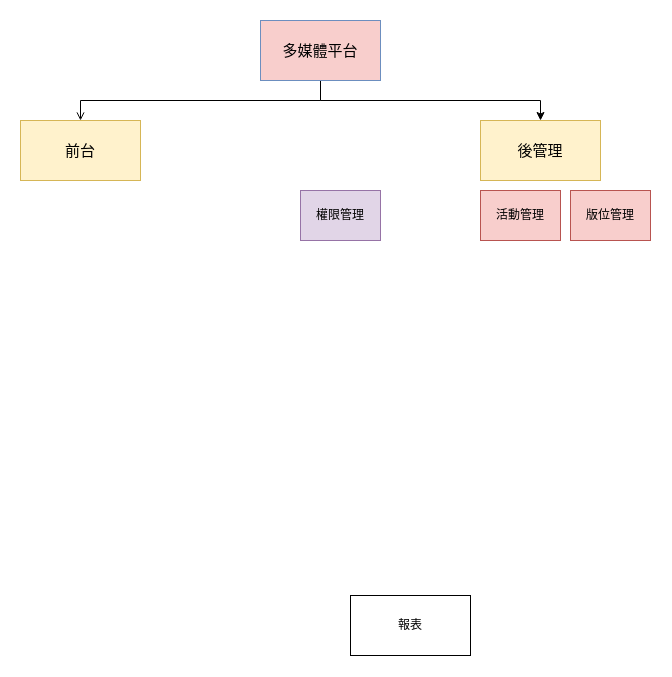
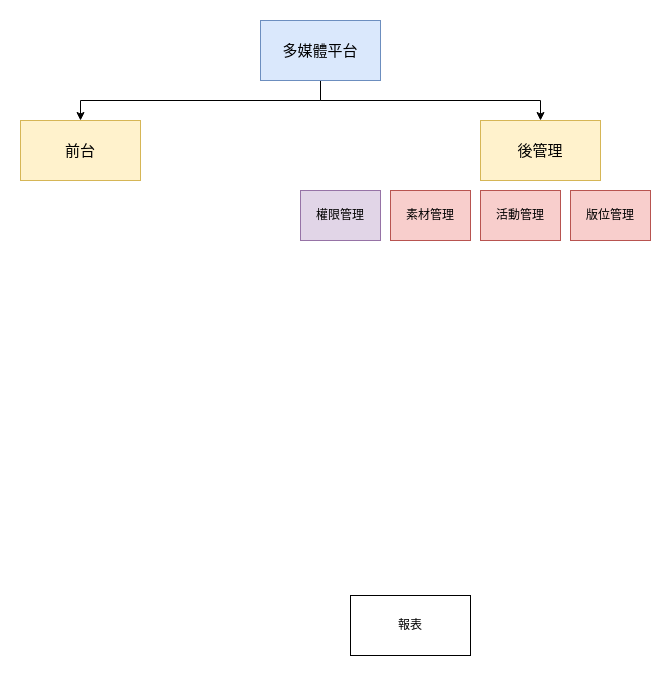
node "多媒體平台": fillcolor #f8cecc -> #dae8fc
edge "多媒體平台" -> "前台": arrowhead open -> classic
node "素材管理": added
